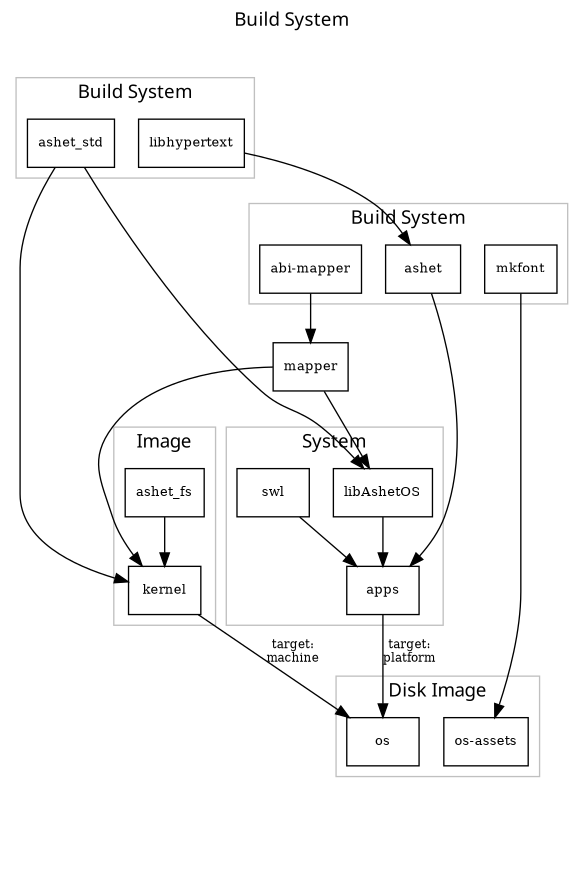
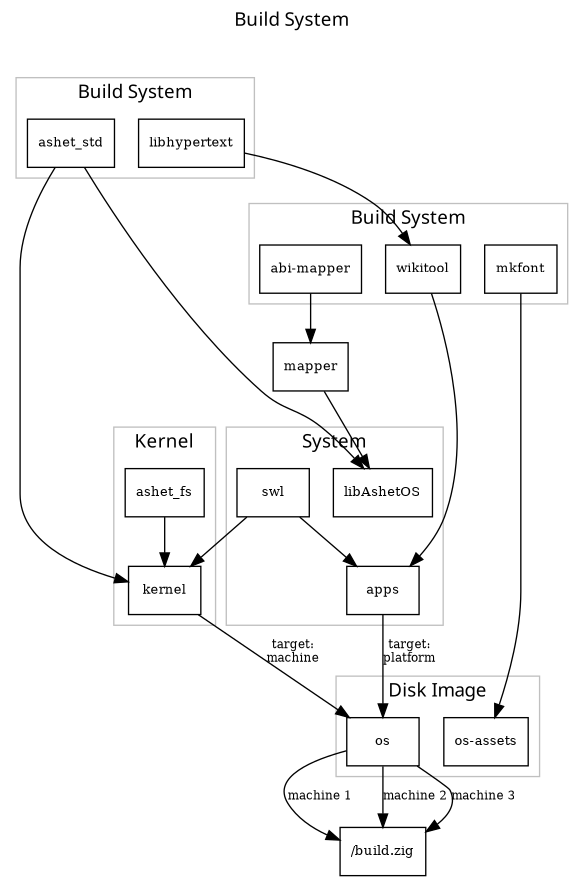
node "ashet": label "ashet" -> "wikitool"
edge "mapper" -> "kernel": now "swl" -> "kernel"
cluster "Image": label "Image" -> "Kernel"
edge "libAshetOS" -> "apps": removed
node "/build.zig": added
